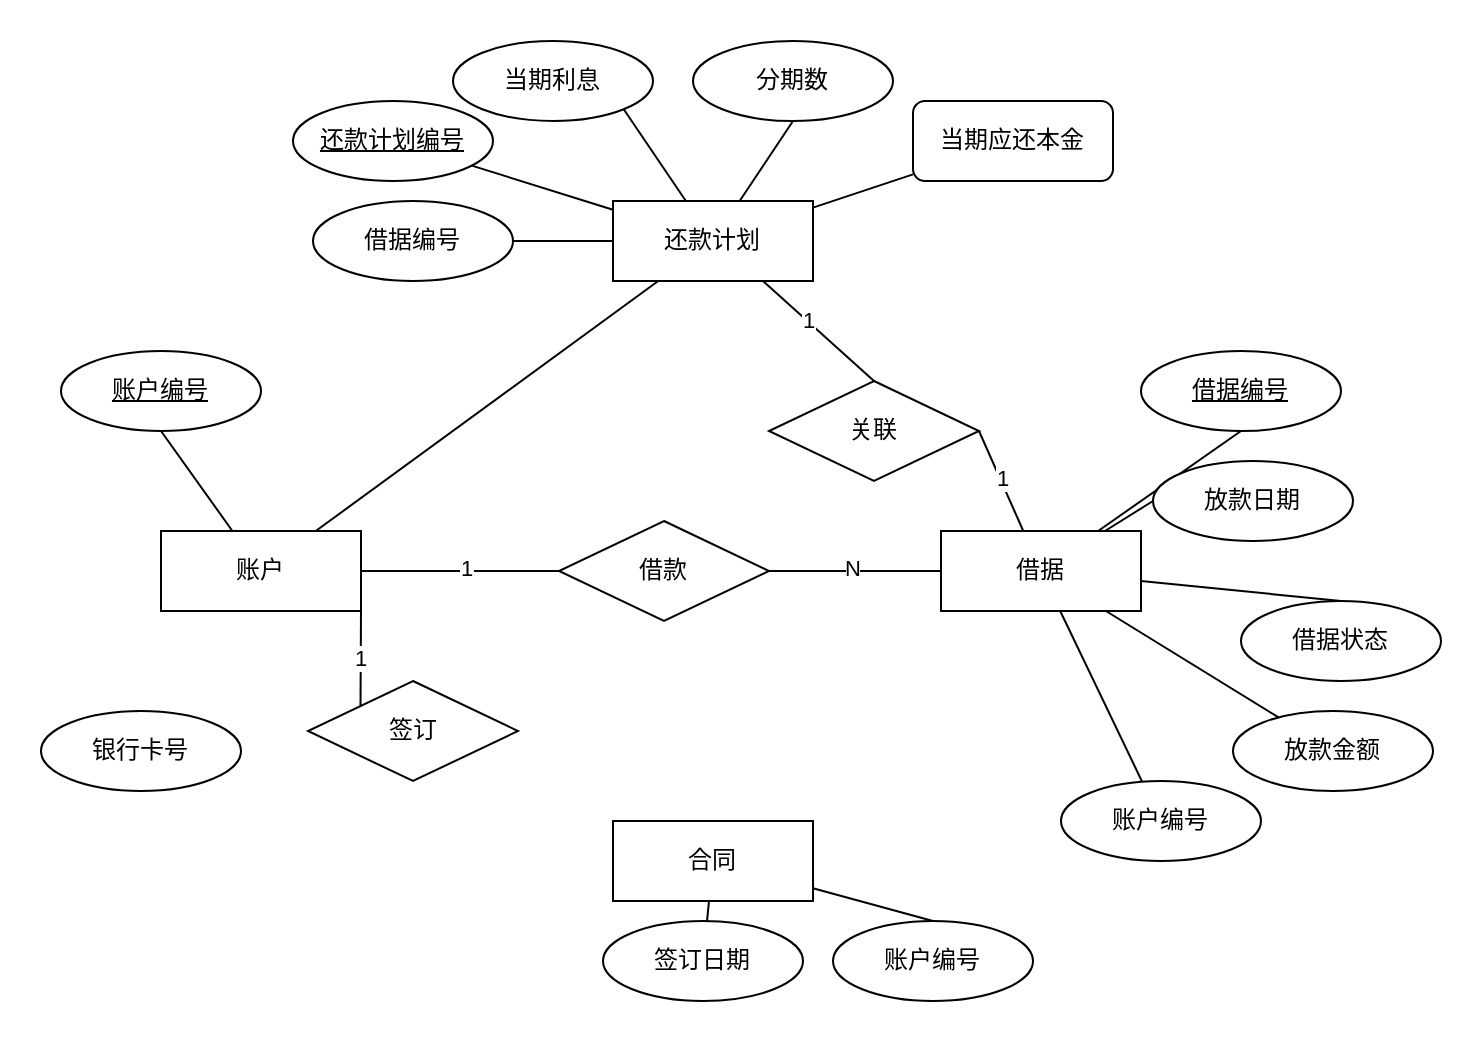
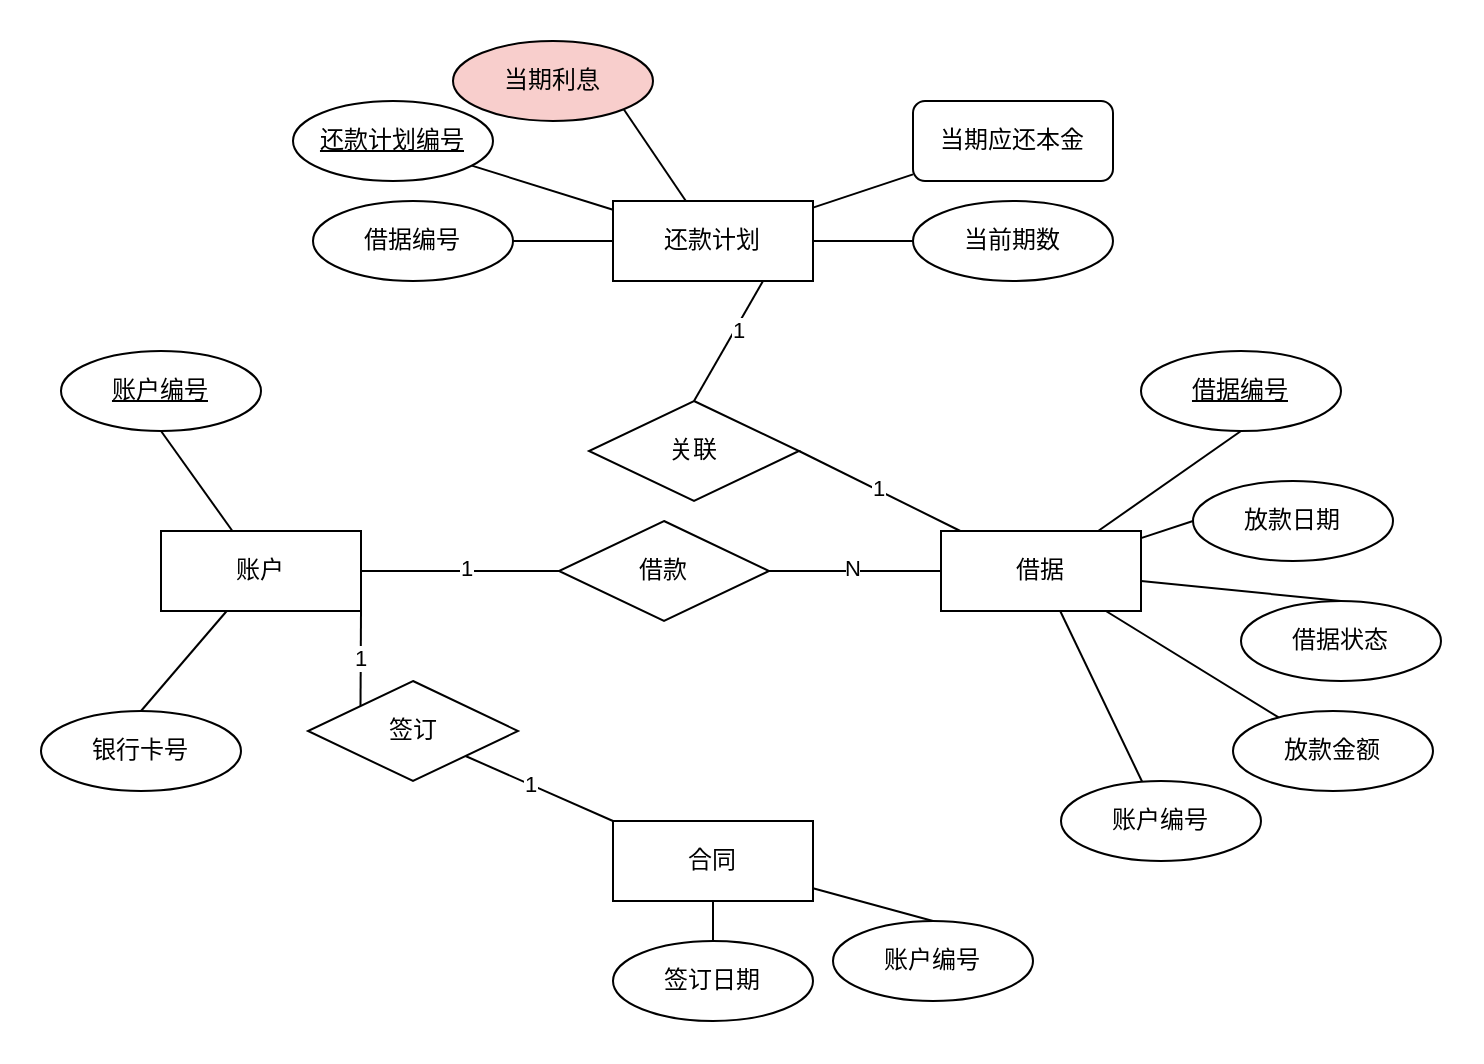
node "当期利息": fillcolor #ffffff -> #f8cecc
node "分期数": removed
edge "分期数" -- "还款计划": removed
edge "还款计划" -- "当前期数": added
node "当前期数": added
edge "还款计划" -- "账户": now "银行卡号" -- "账户"
node "关联": moved (874, 431) -> (694, 451)
node "放款日期": moved (1253, 501) -> (1293, 521)
edge "签订" -- "合同": added, label "1"
node "签订日期": moved (703, 961) -> (713, 981)
